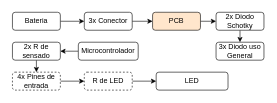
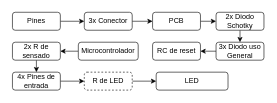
node "Bateria": label "Bateria" -> "Pines"
node "PCB": fillcolor #ffe6cc -> #ffffff
node "RC de reset": added
edge "3x Diodo uso General" -> "RC de reset": added
node "4x Pines de entrada": style dashed -> solid
